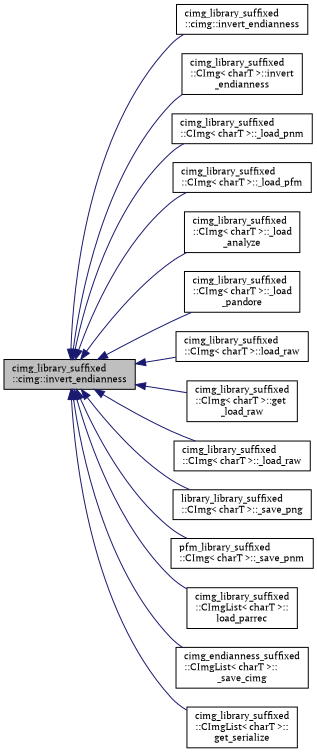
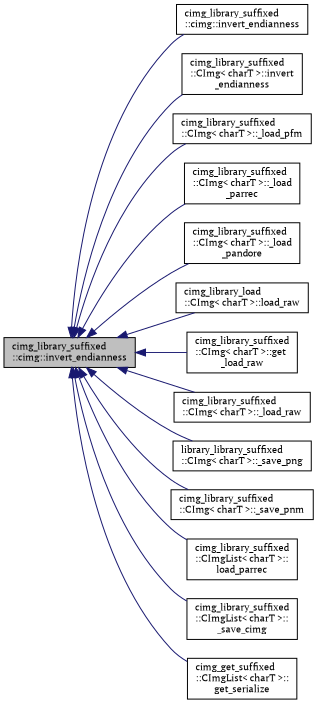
node "cimg_library_suffixed ::CImg< charT >::_load_pnm": removed
node "cimg_library_suffixed ::CImg< charT >::_load _analyze": label "cimg_library_suffixed ::CImg< charT >::_load _analyze" -> "cimg_library_suffixed ::CImg< charT >::_load _parrec"
node "cimg_library_suffixed ::CImg< charT >::load_raw": label "cimg_library_suffixed ::CImg< charT >::load_raw" -> "cimg_library_load ::CImg< charT >::load_raw"
node "pfm_library_suffixed ::CImg< charT >::_save_pnm": label "pfm_library_suffixed ::CImg< charT >::_save_pnm" -> "cimg_library_suffixed ::CImg< charT >::_save_pnm"
node "cimg_endianness_suffixed ::CImgList< charT >:: _save_cimg": label "cimg_endianness_suffixed ::CImgList< charT >:: _save_cimg" -> "cimg_library_suffixed ::CImgList< charT >:: _save_cimg"
node "cimg_library_suffixed ::CImgList< charT >:: get_serialize": label "cimg_library_suffixed ::CImgList< charT >:: get_serialize" -> "cimg_get_suffixed ::CImgList< charT >:: get_serialize"
